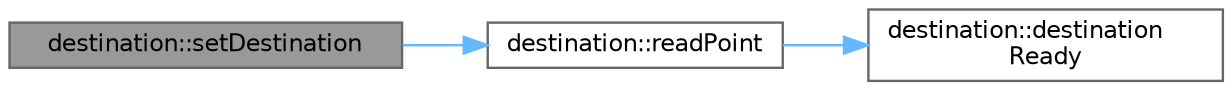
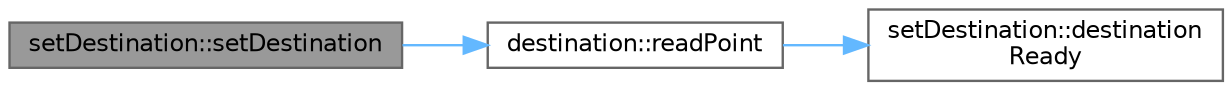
node "destination::setDestination": label "destination::setDestination" -> "setDestination::setDestination"
node "destination::destination Ready": label "destination::destination Ready" -> "setDestination::destination Ready"
